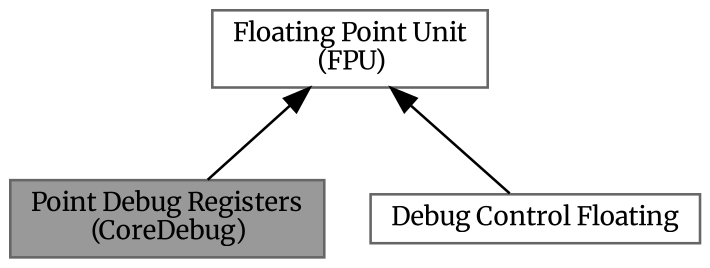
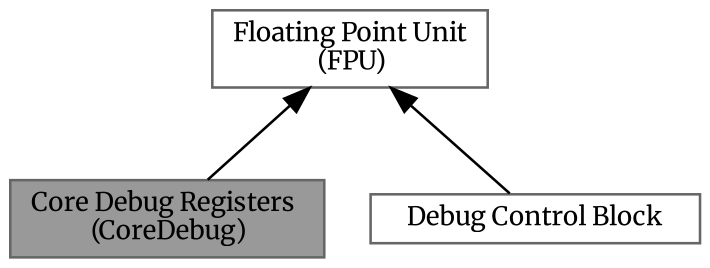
node "Point Debug Registers (CoreDebug)": label "Point Debug Registers (CoreDebug)" -> "Core Debug Registers (CoreDebug)"
node "Debug Control Floating": label "Debug Control Floating" -> "Debug Control Block"
